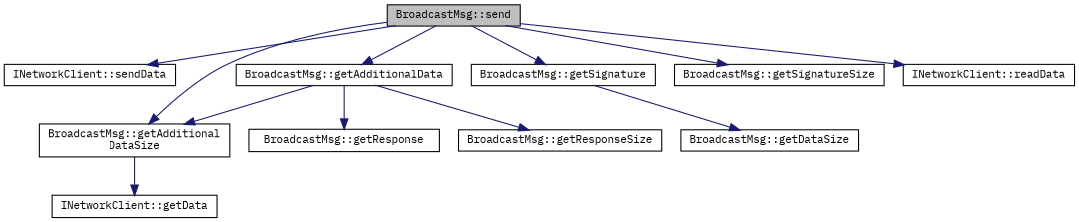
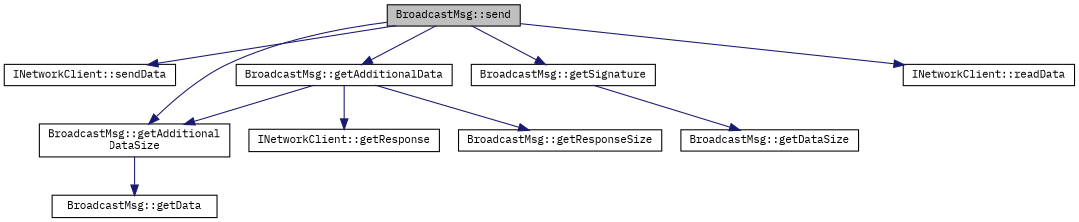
node "BroadcastMsg::getSignatureSize": removed
node "BroadcastMsg::getResponse": label "BroadcastMsg::getResponse" -> "INetworkClient::getResponse"
node "INetworkClient::getData": label "INetworkClient::getData" -> "BroadcastMsg::getData"
